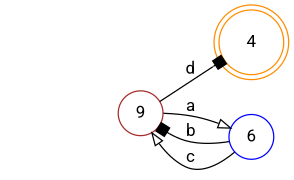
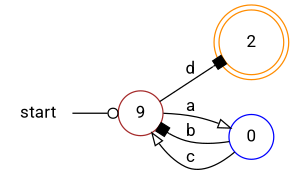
node "4": label "4" -> "2"
node "start": added
node "6": label "6" -> "0"
